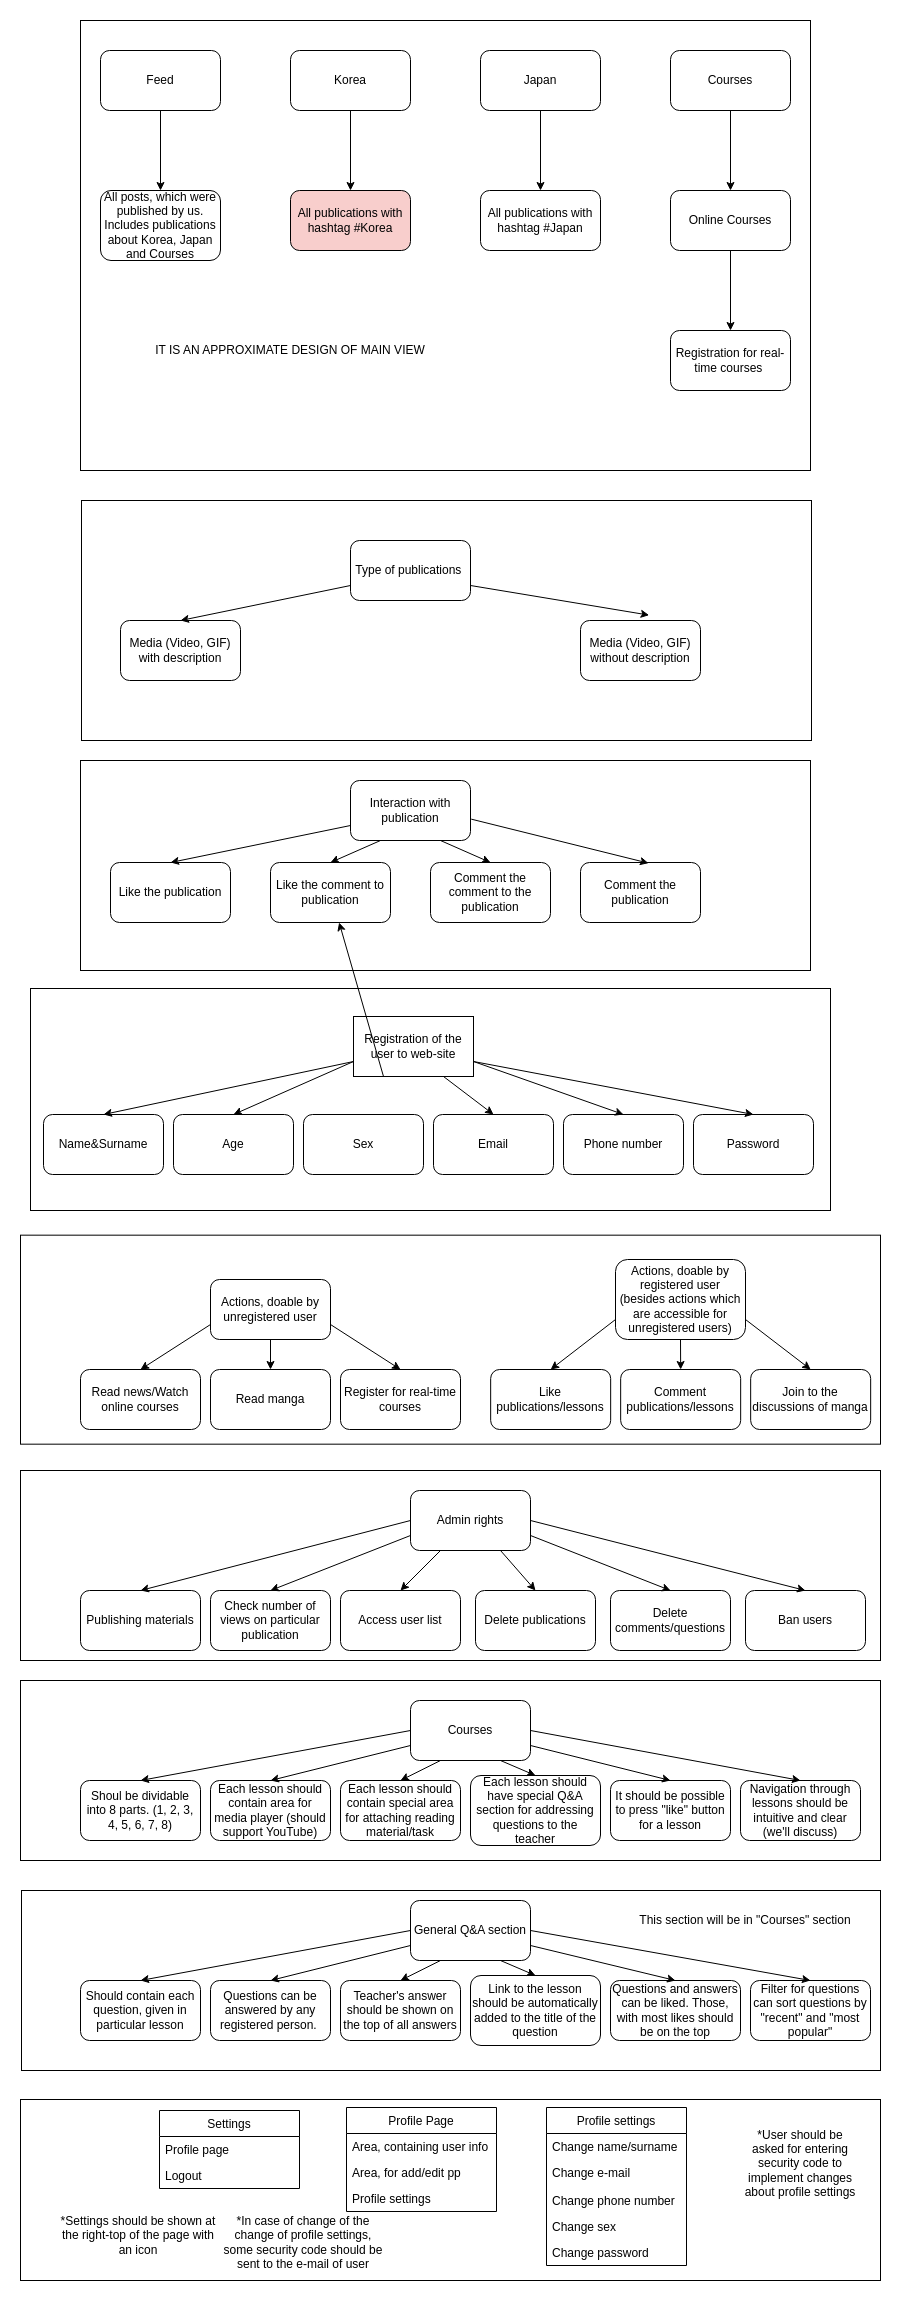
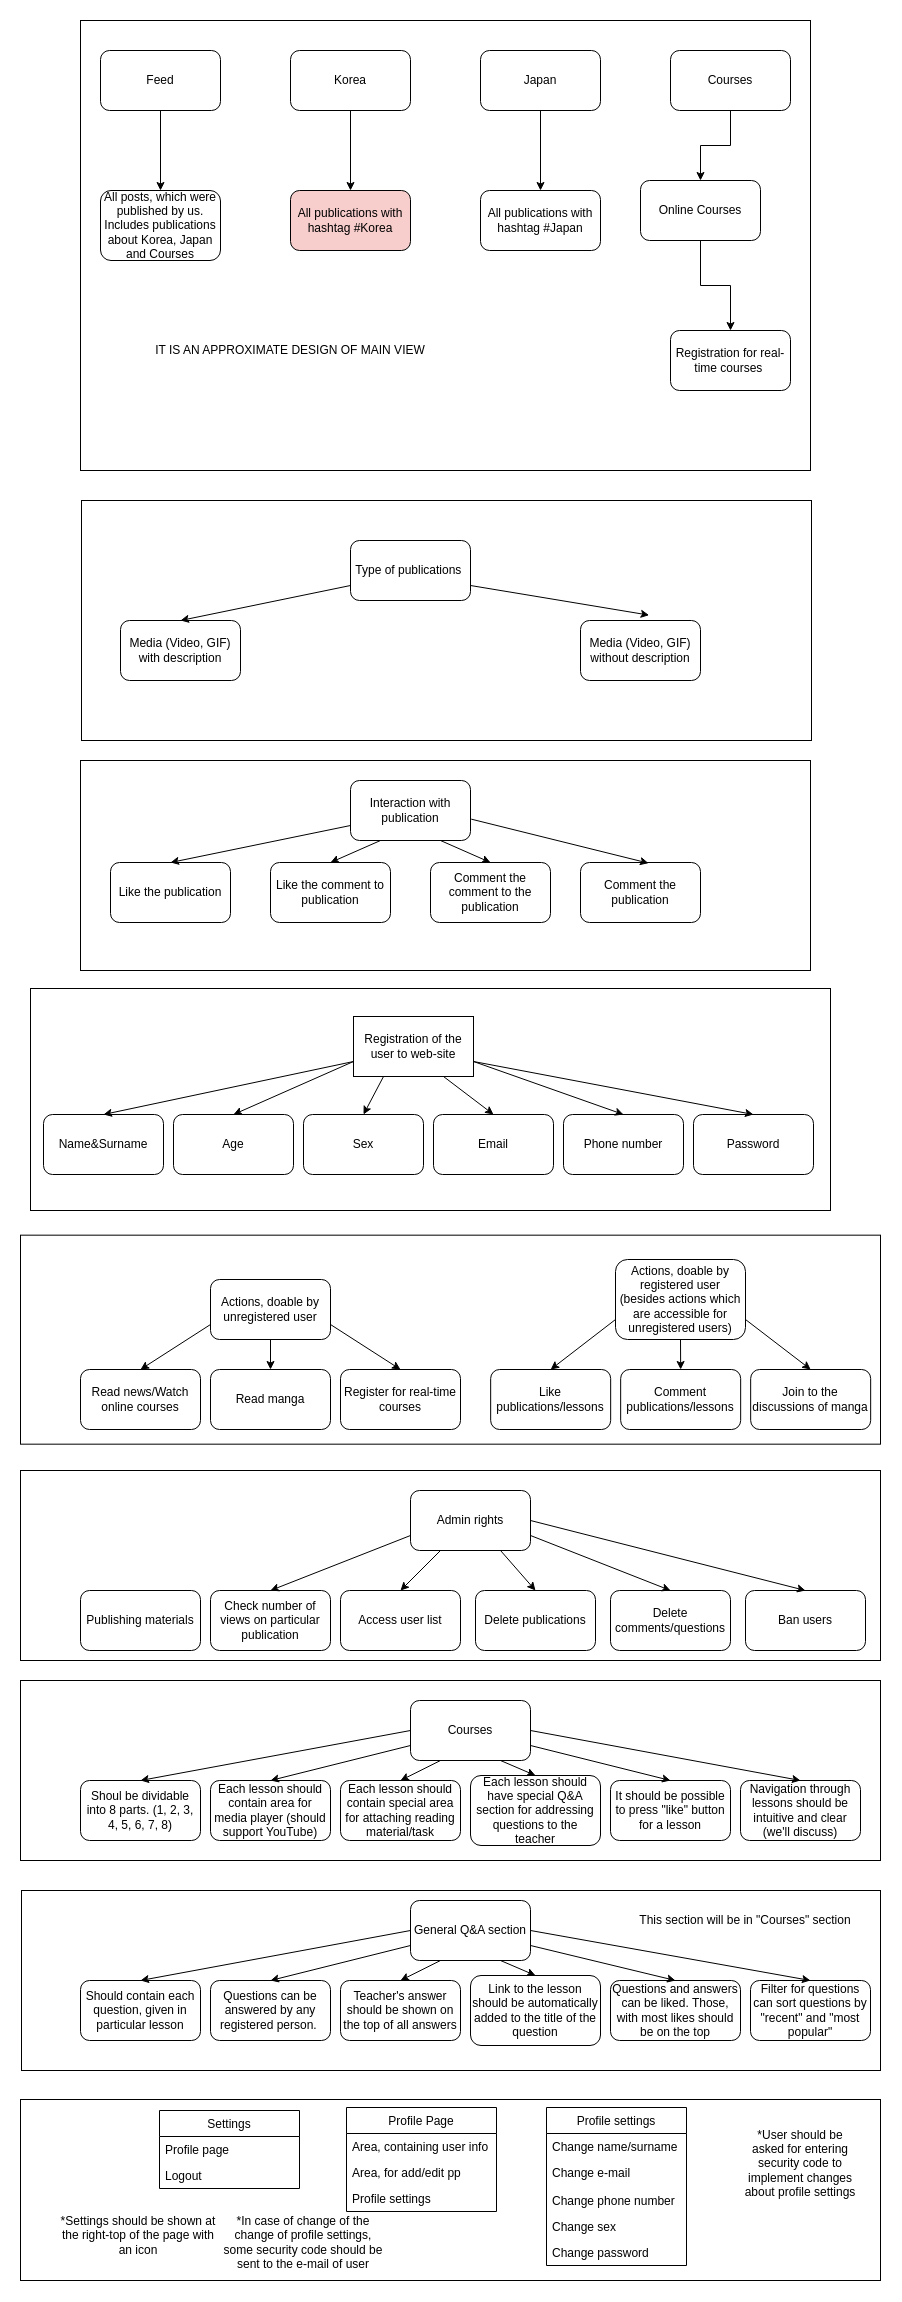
node "Online Courses": moved (731, 221) -> (701, 211)
edge "Registration of the user to web-site" -> "Like the comment to publication": now "Registration of the user to web-site" -> "Sex"
edge "Admin rights" -> "Publishing materials": removed
